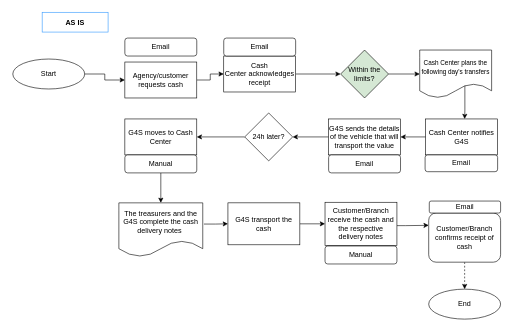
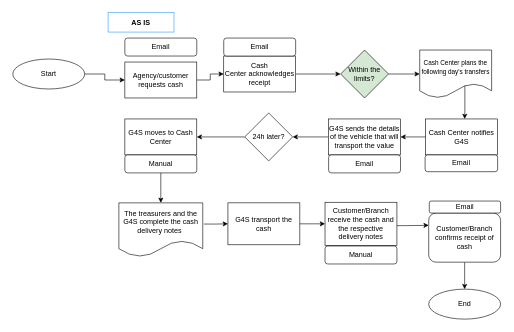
node "AS IS": moved (75, 22) -> (141, 22)
edge "Customer/Branch confirms receipt of cash" -> "End": style dashed -> solid
